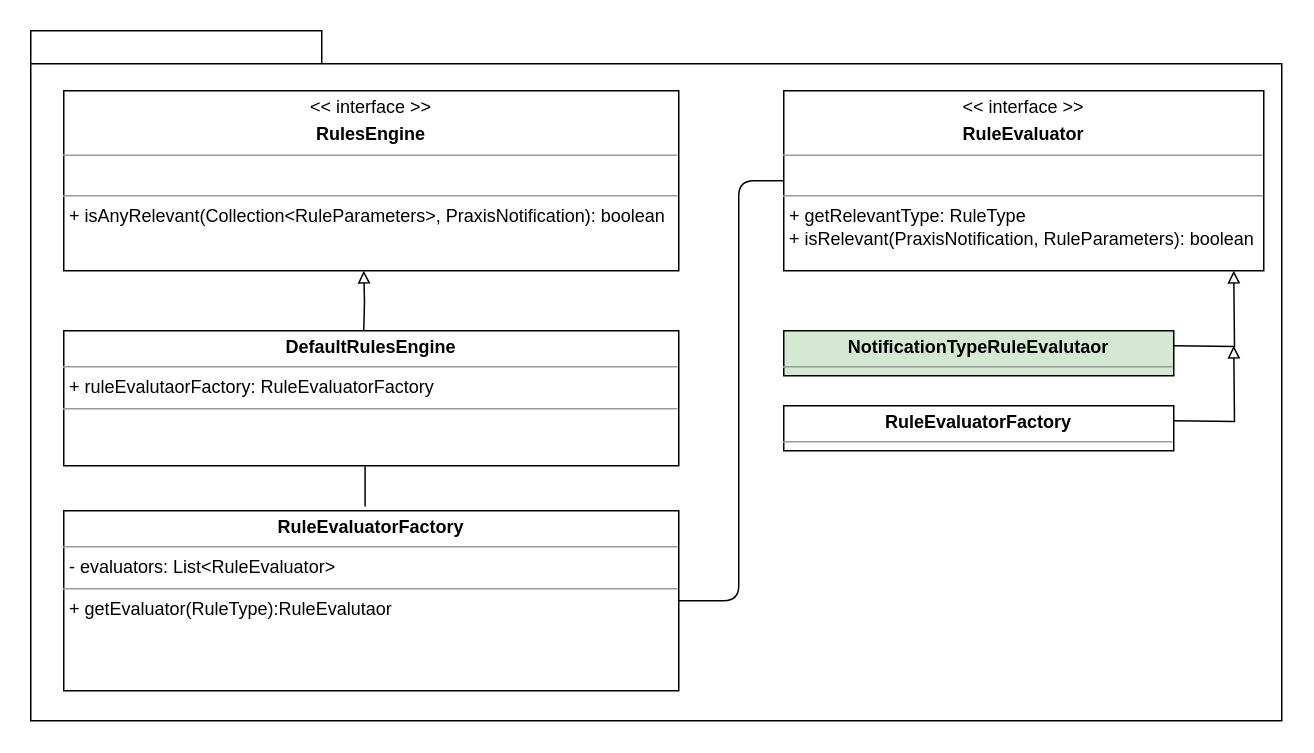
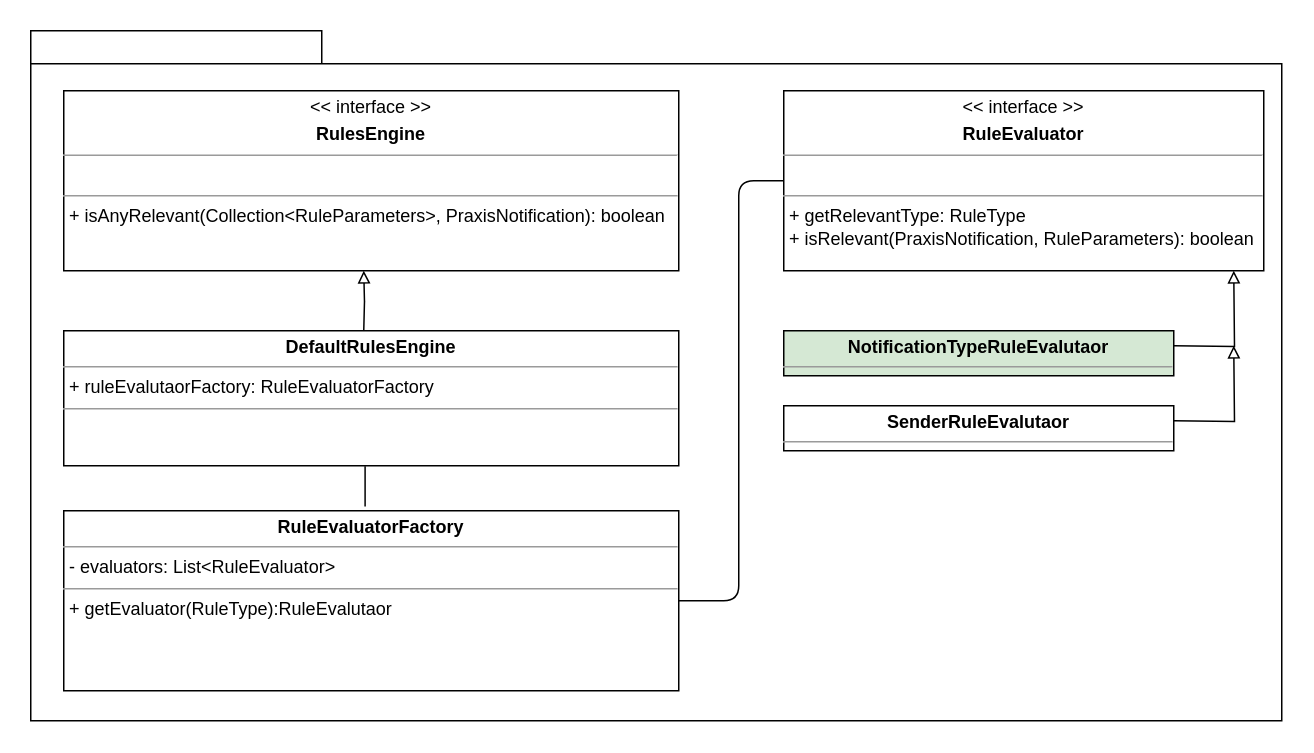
node "RuleEvaluatorFactory": label "RuleEvaluatorFactory" -> "SenderRuleEvalutaor"
